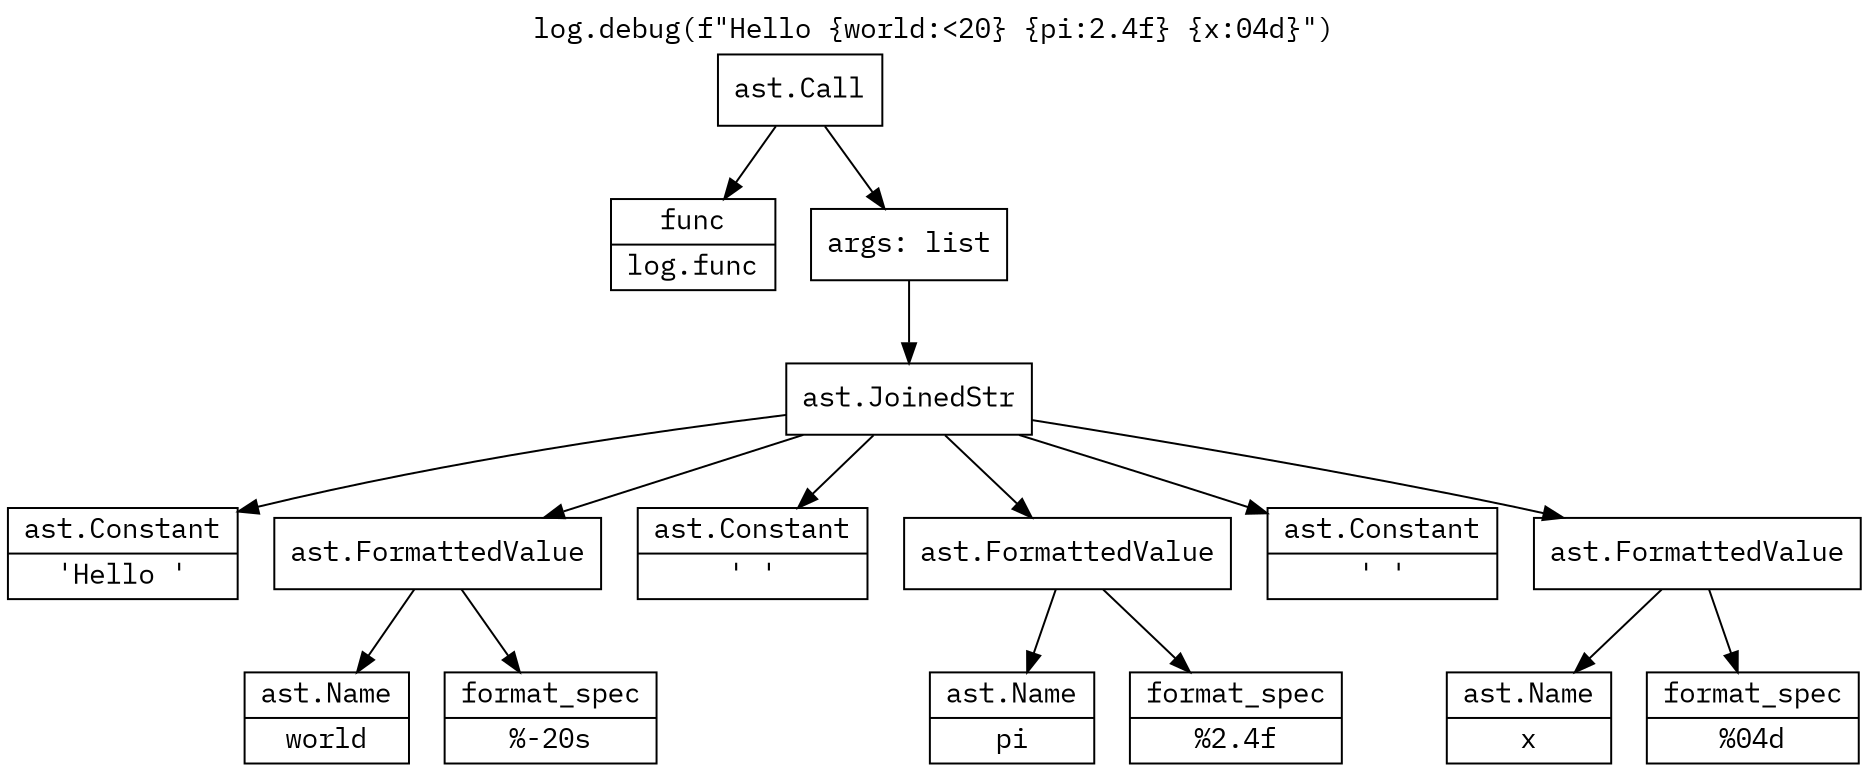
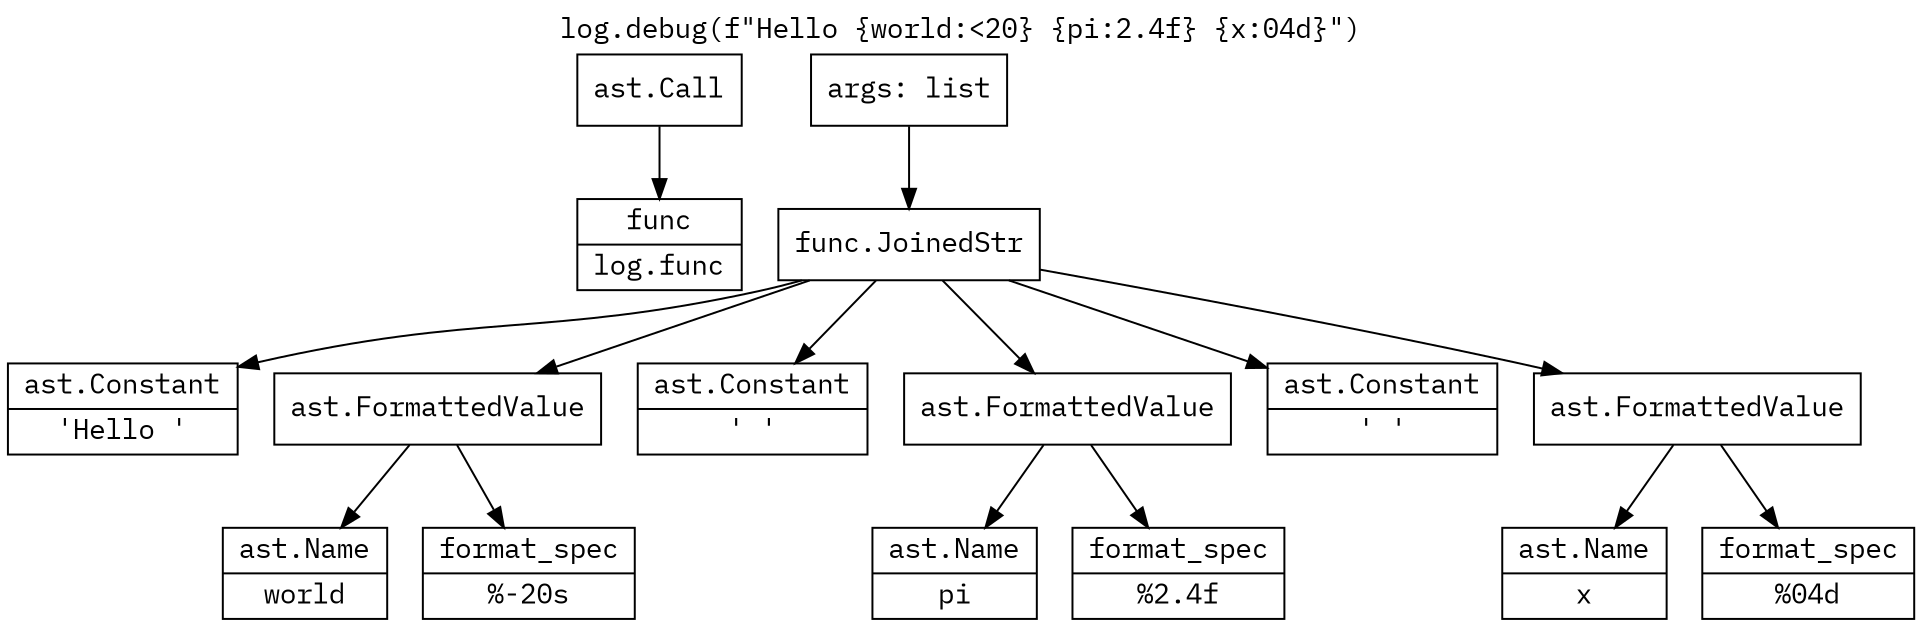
edge "ast.Call" -> "args: list": removed
node "ast.JoinedStr": label "ast.JoinedStr" -> "func.JoinedStr"
